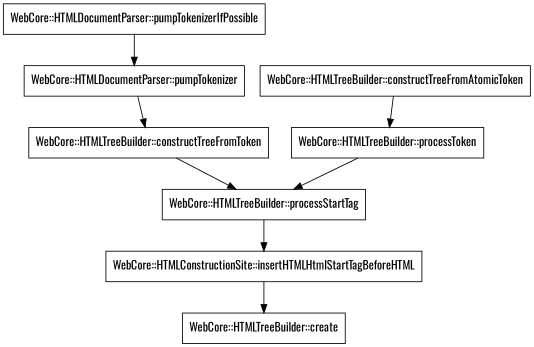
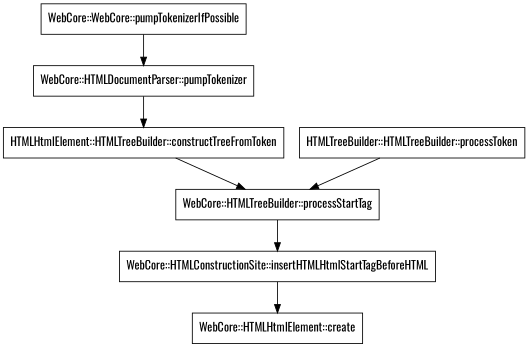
node "WebCore::HTMLDocumentParser::pumpTokenizerIfPossible": label "WebCore::HTMLDocumentParser::pumpTokenizerIfPossible" -> "WebCore::WebCore::pumpTokenizerIfPossible"
node "WebCore::HTMLTreeBuilder::constructTreeFromAtomicToken": removed
node "WebCore::HTMLTreeBuilder::constructTreeFromToken": label "WebCore::HTMLTreeBuilder::constructTreeFromToken" -> "HTMLHtmlElement::HTMLTreeBuilder::constructTreeFromToken"
node "WebCore::HTMLTreeBuilder::processToken": label "WebCore::HTMLTreeBuilder::processToken" -> "HTMLTreeBuilder::HTMLTreeBuilder::processToken"
node "WebCore::HTMLTreeBuilder::create": label "WebCore::HTMLTreeBuilder::create" -> "WebCore::HTMLHtmlElement::create"
